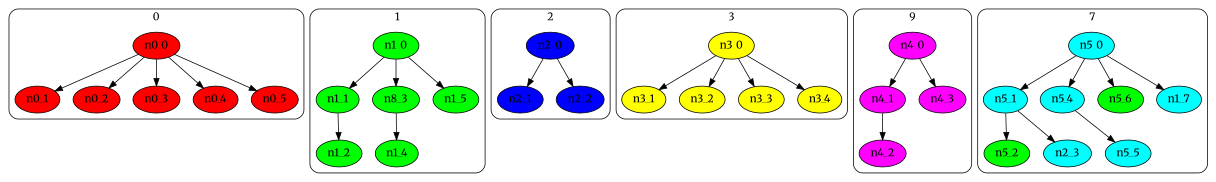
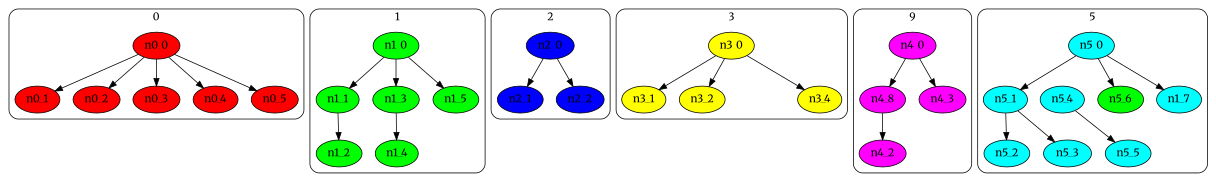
cluster "7": label "7" -> "5"
edge "n5_0" -> "n5_4": removed
node "n8_3": label "n8_3" -> "n1_3"
node "n3_3": removed
node "n4_1": label "n4_1" -> "n4_8"
node "n5_2": fillcolor #00ff00 -> #00ffff
node "n2_3": label "n2_3" -> "n5_3"
